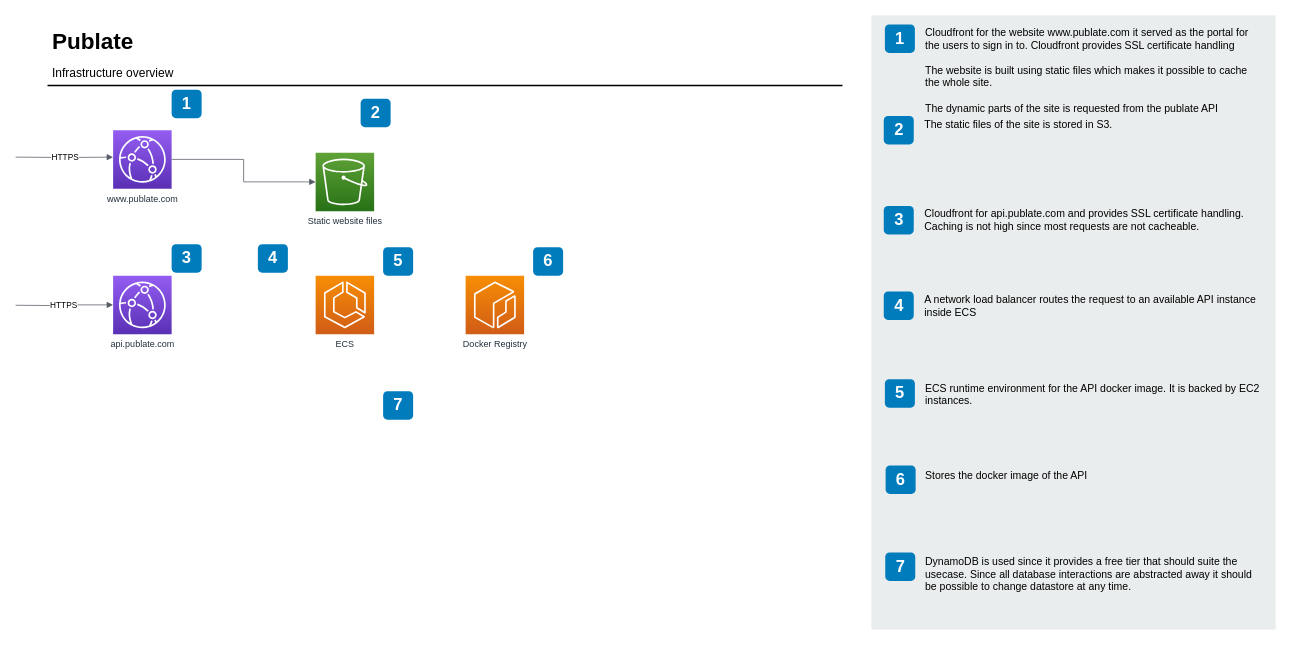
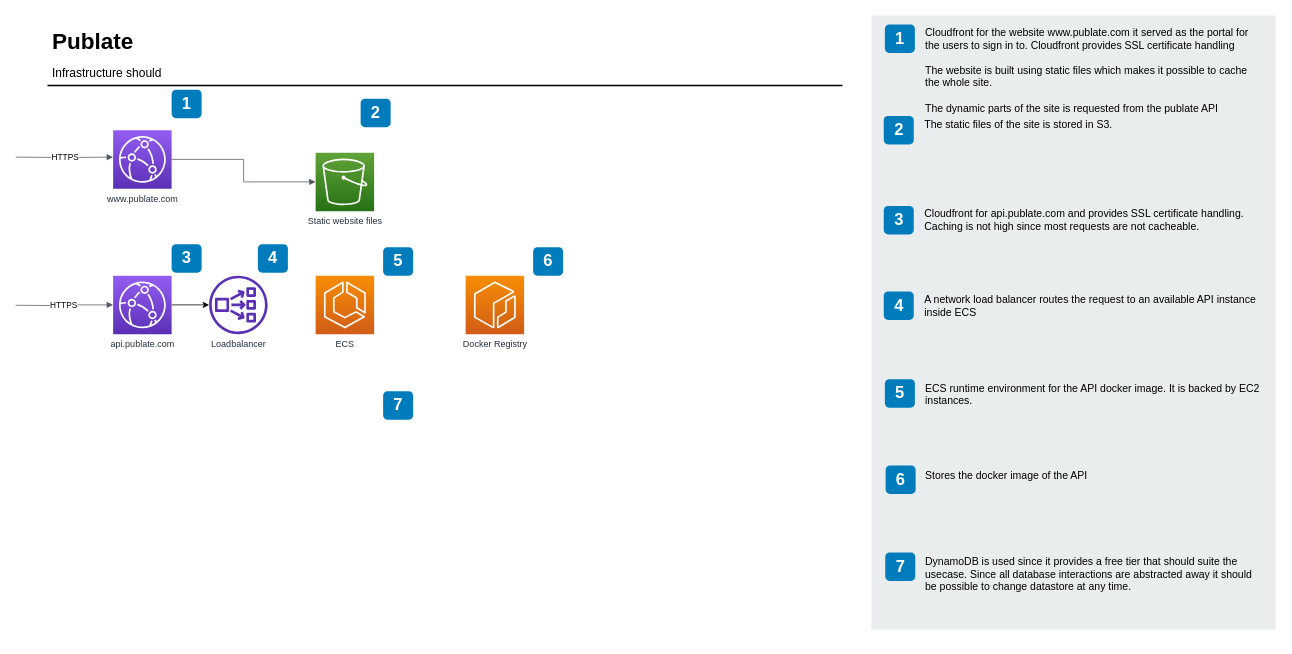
node "Infrastructure overview": label "Infrastructure overview" -> "Infrastructure should"
edge "api.publate.com" -> "Loadbalancer": added
node "Loadbalancer": added
